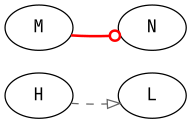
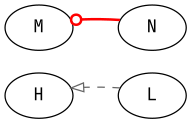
edge "M" -> "N": reversed
edge "H" -> "L": reversed
